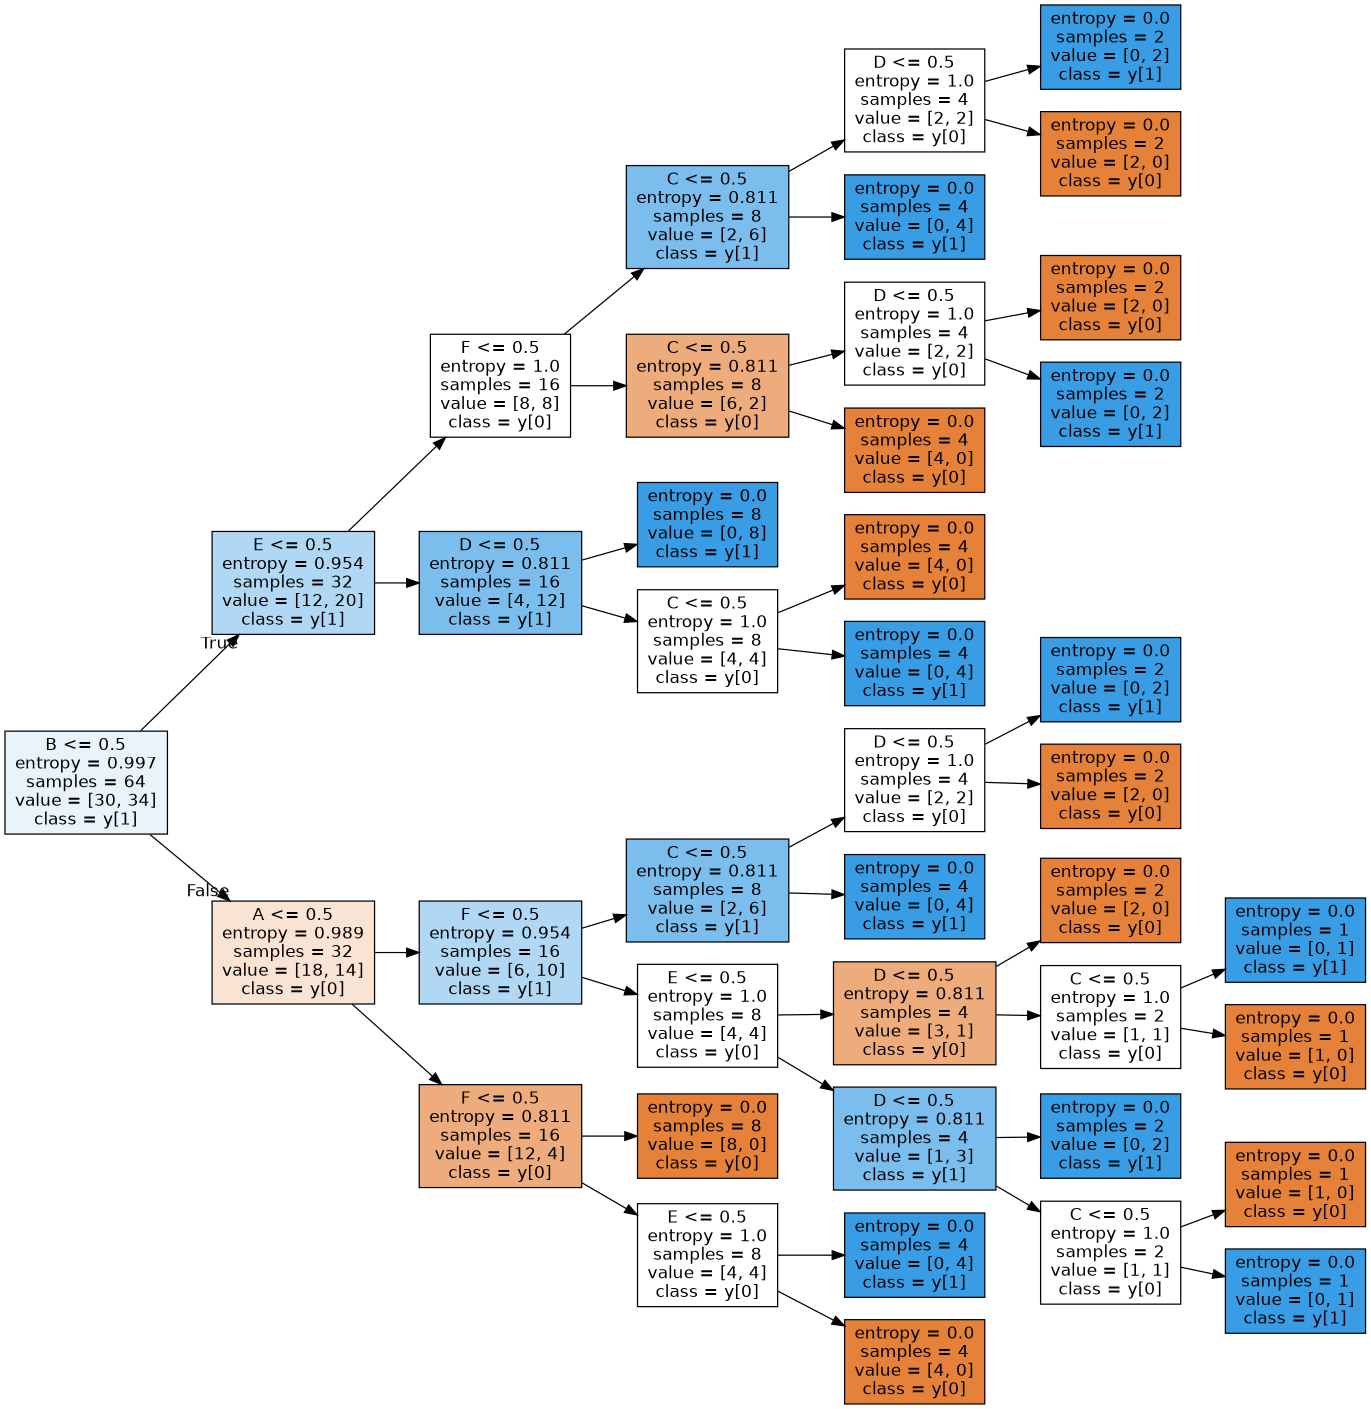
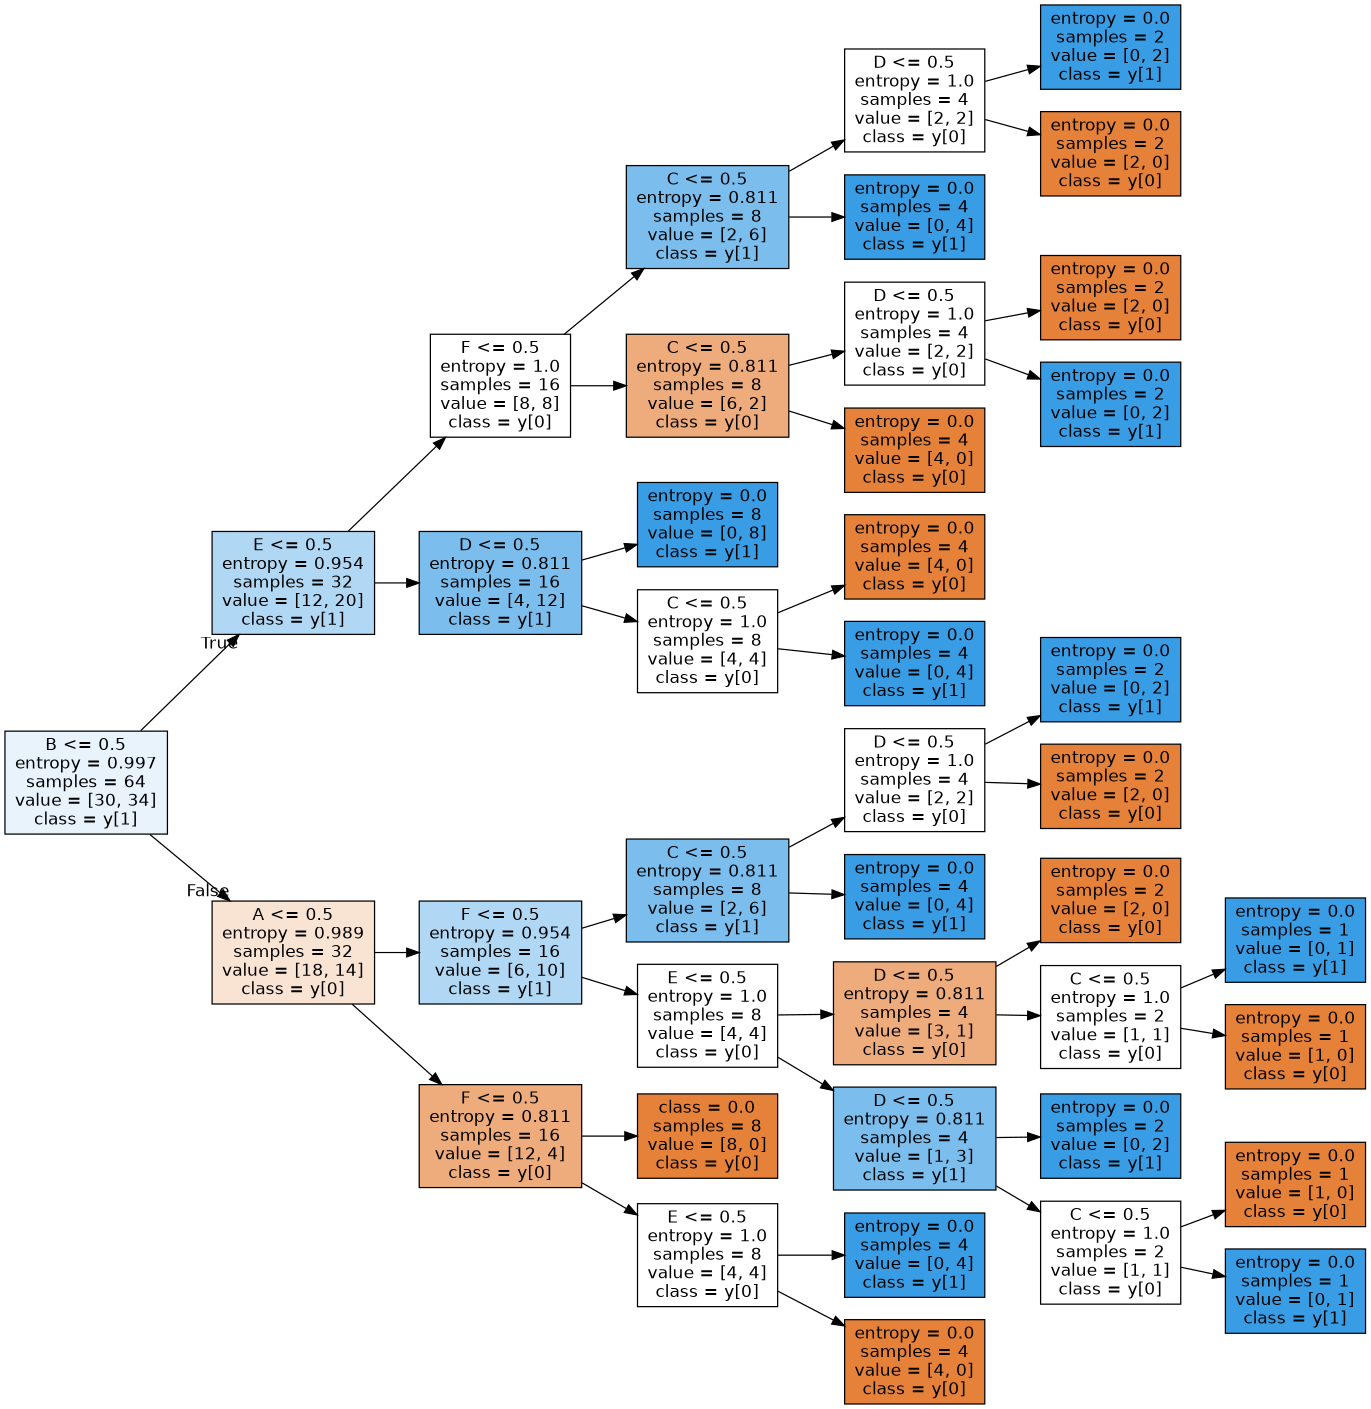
node "entropy = 0.0 samples = 8 value = [8, 0] class = y[0]": label "entropy = 0.0 samples = 8 value = [8, 0] class = y[0]" -> "class = 0.0 samples = 8 value = [8, 0] class = y[0]"
